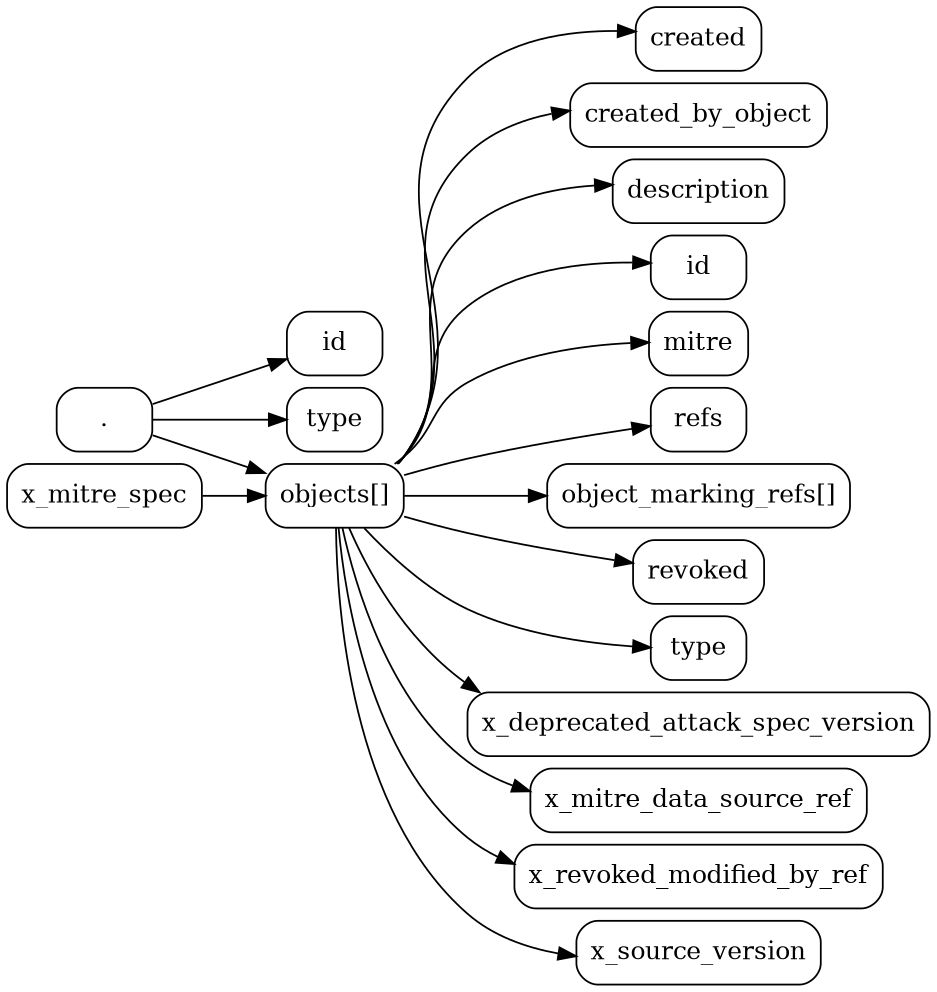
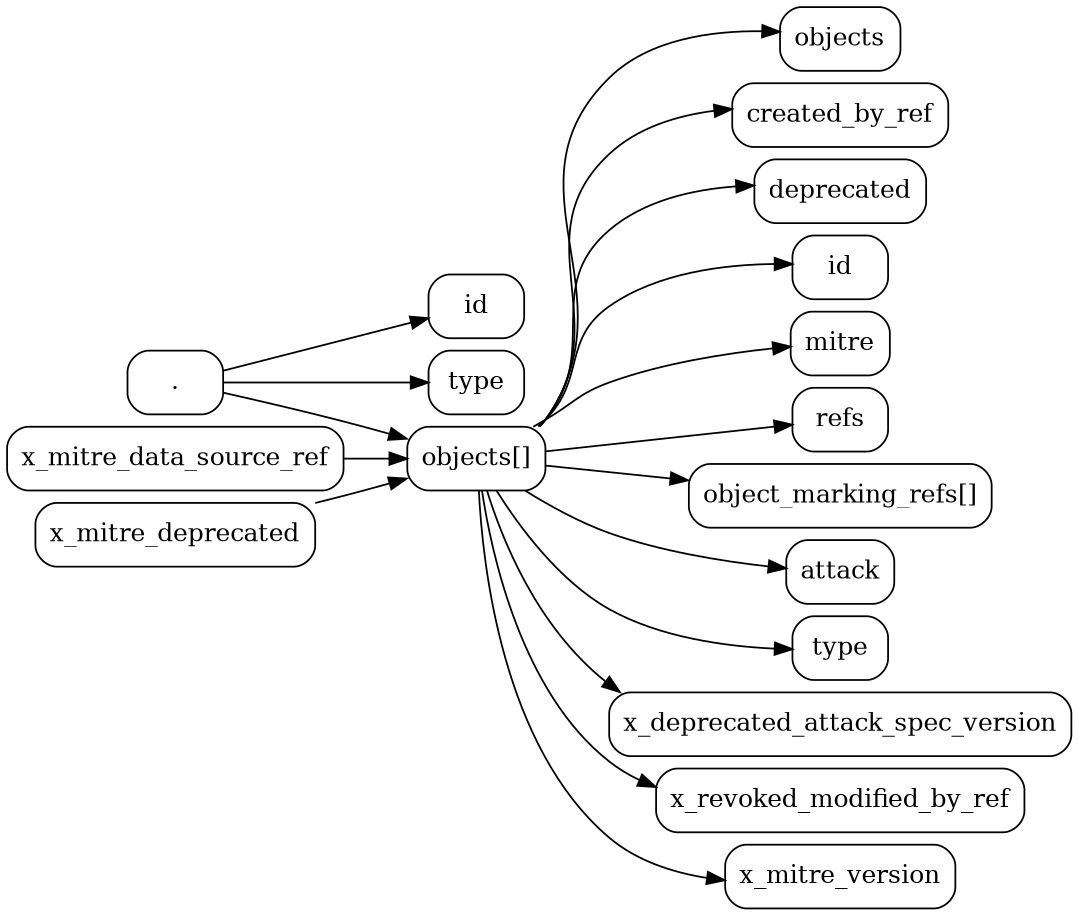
node "created": label "created" -> "objects"
node "created_by_object": label "created_by_object" -> "created_by_ref"
node "description": label "description" -> "deprecated"
node "x_mitre_spec": label "x_mitre_spec" -> "x_mitre_deprecated"
node "revoked": label "revoked" -> "attack"
edge "objects[]" -> "x_mitre_data_source_ref": reversed
node "x_source_version": label "x_source_version" -> "x_mitre_version"
